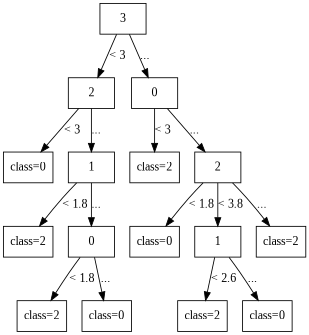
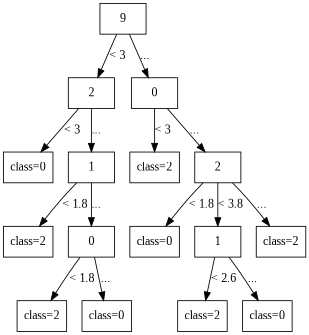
node "3": label "3" -> "9"
